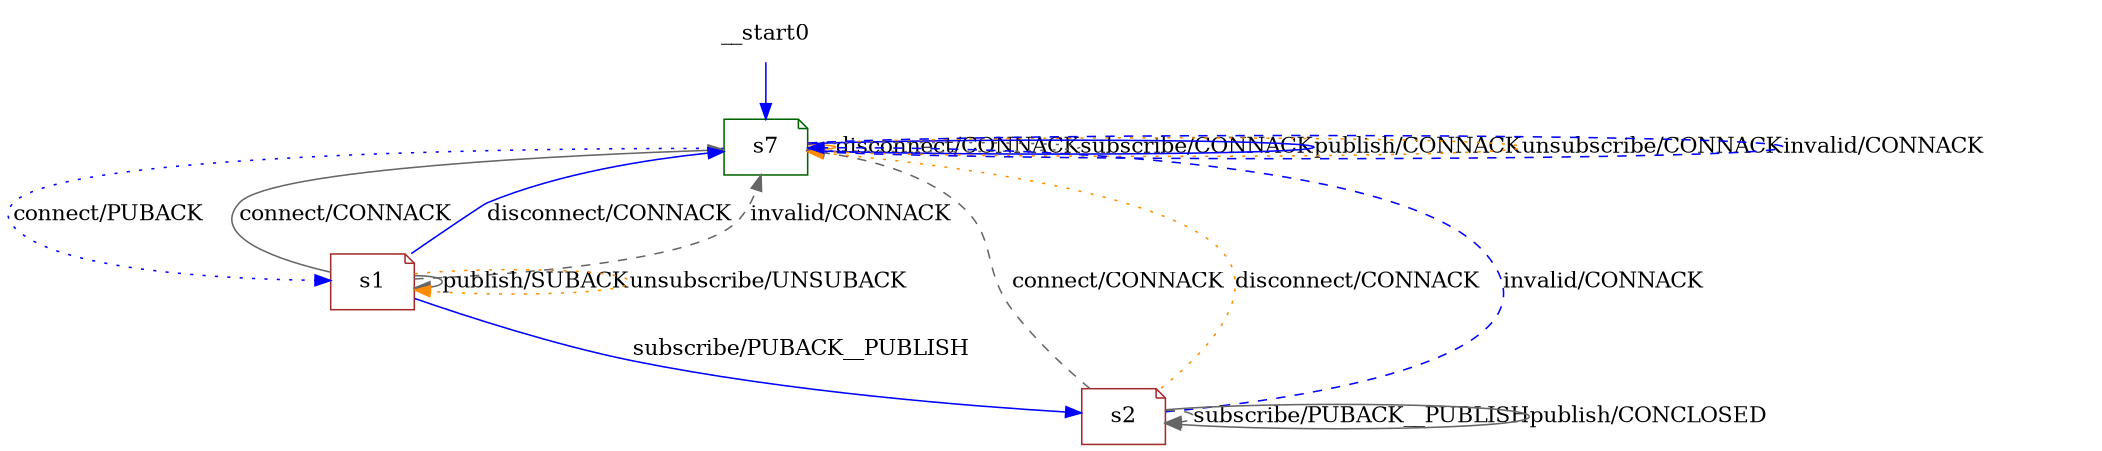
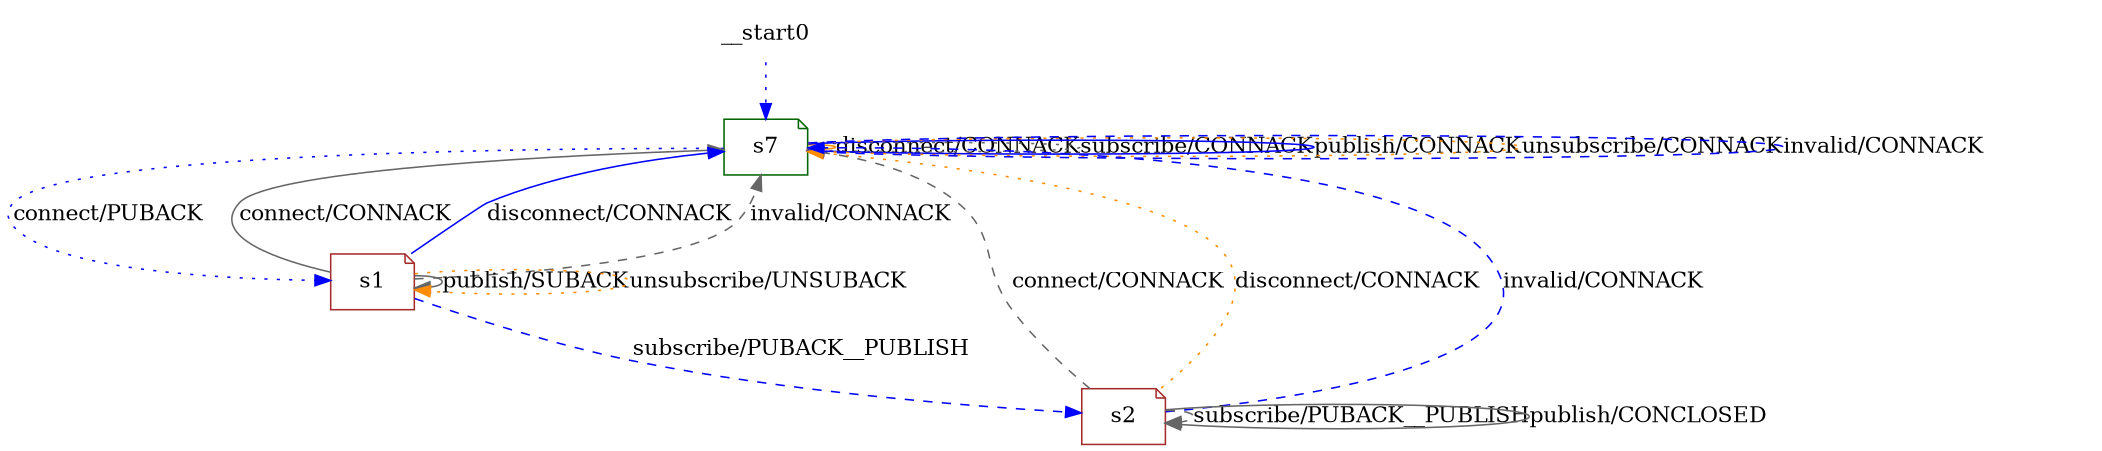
edge "__start0" -> "s7": style solid -> dotted
edge "s1" -> "s2": style solid -> dashed
